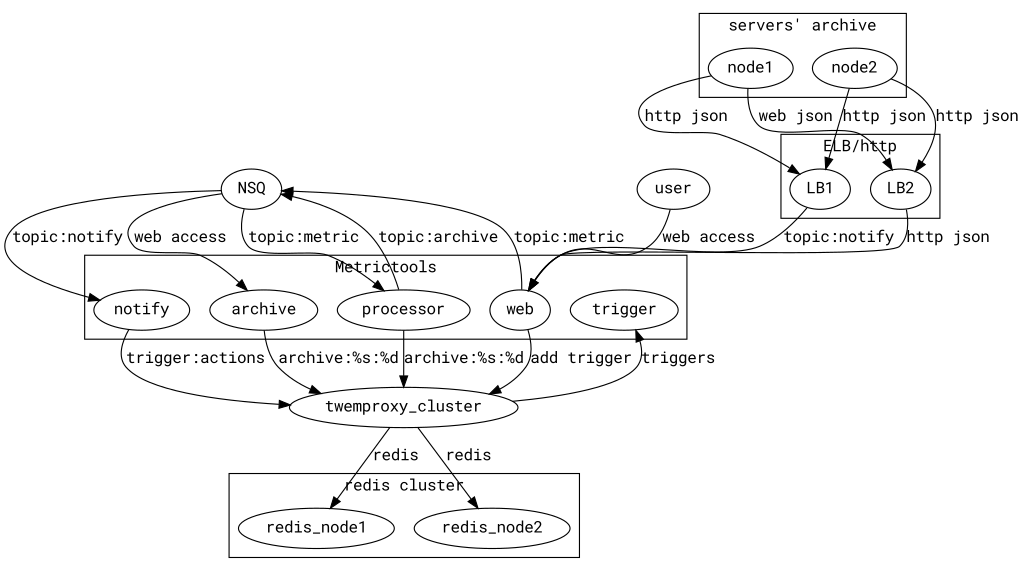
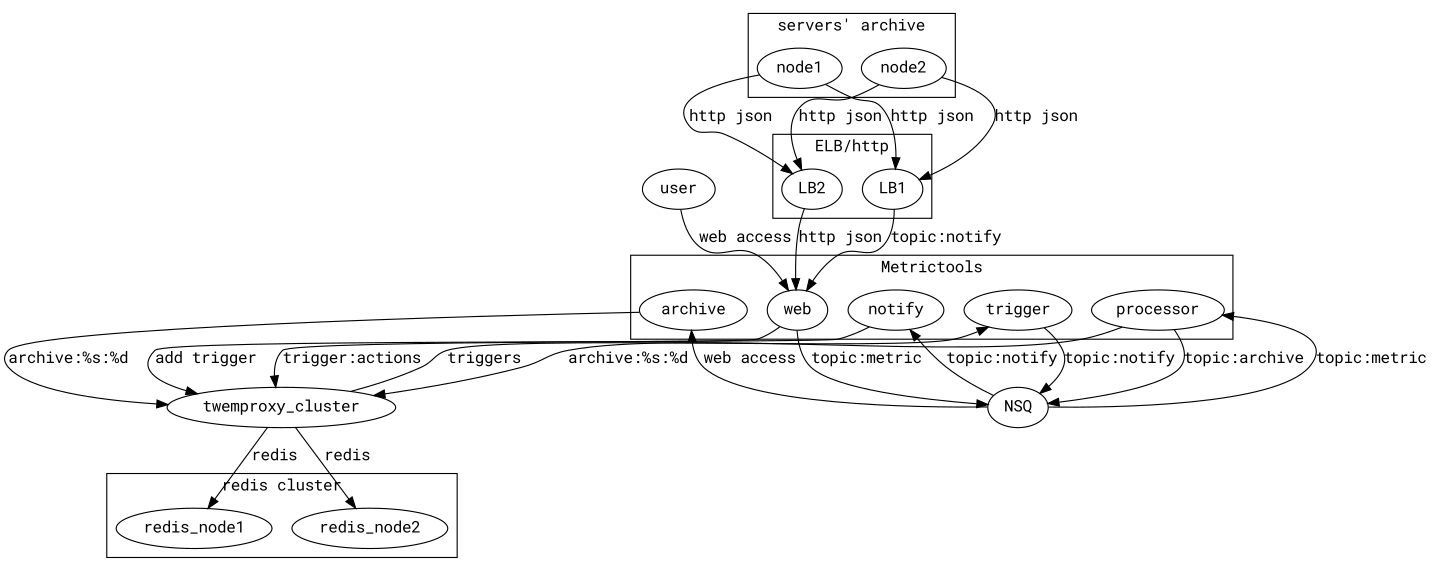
edge "node1" -> "LB2": label "web json" -> "http json"
edge "trigger" -> "NSQ": added, label "topic:notify"
